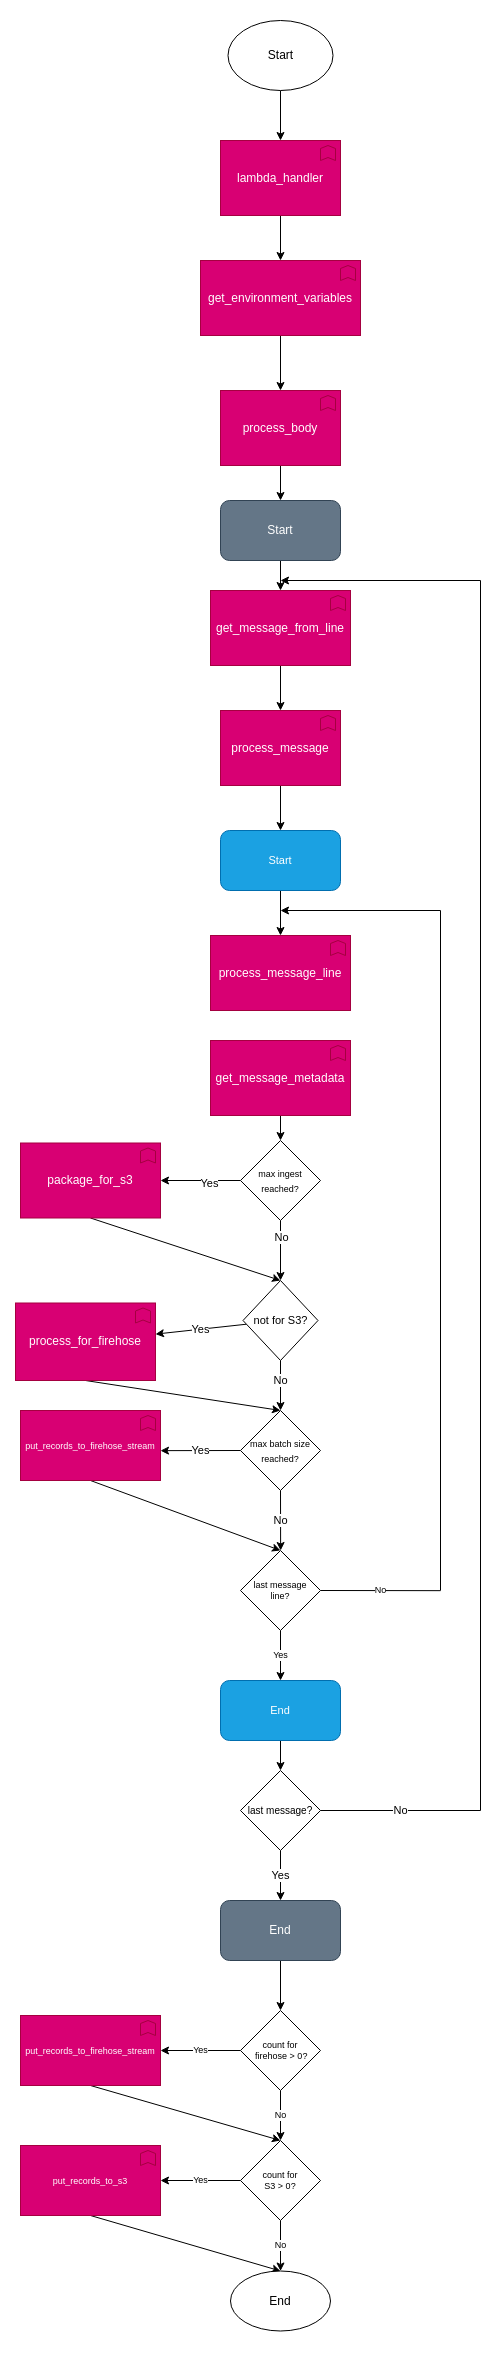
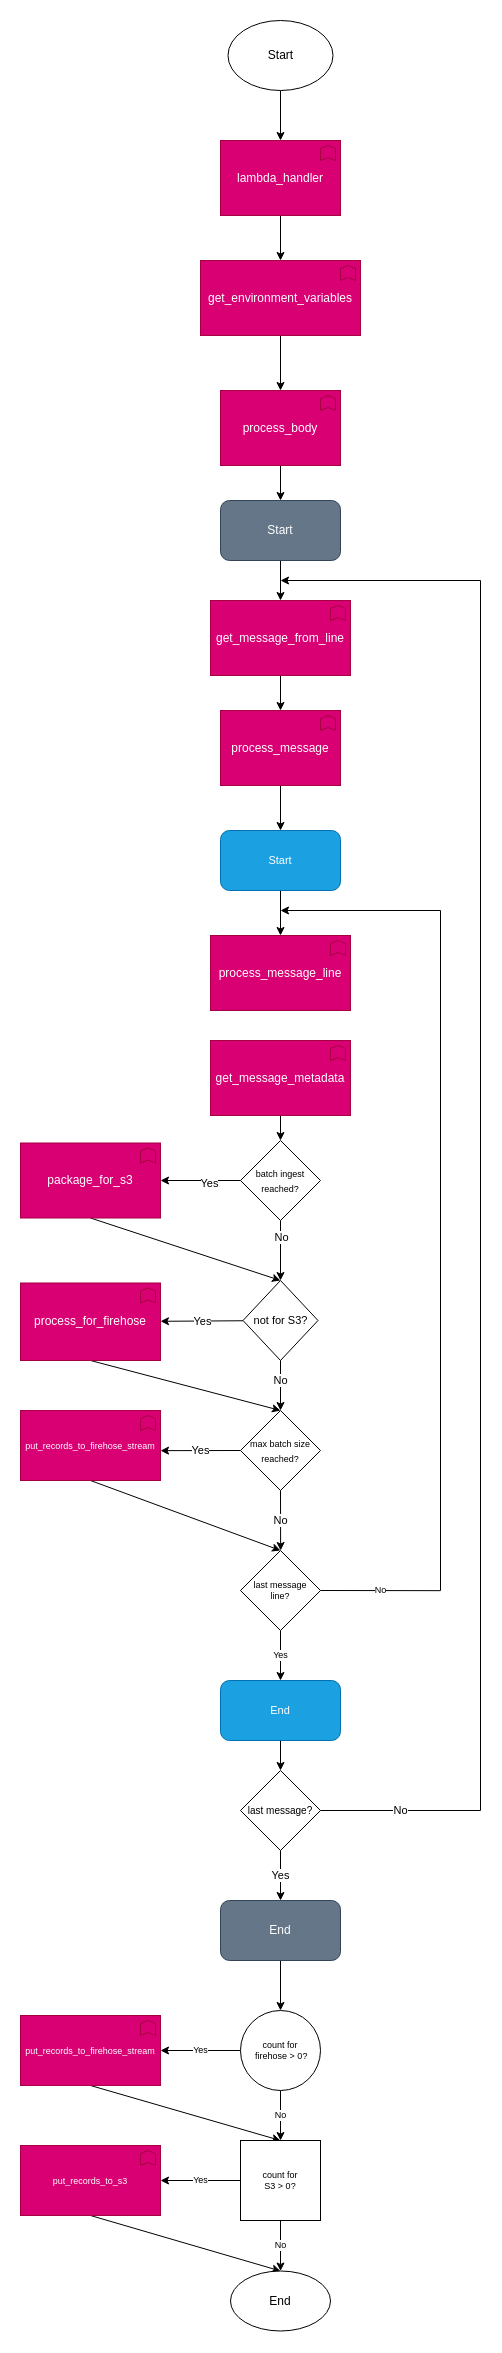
node "get_message_from_line": moved (281, 628) -> (281, 638)
node "max ingest reached?": label "max ingest reached?" -> "batch ingest reached?"
node "process_for_firehose": moved (86, 1342) -> (91, 1322)
node "count for firehose > 0?": shape diamond -> ellipse
node "count for S3 > 0?": shape diamond -> rectangle
